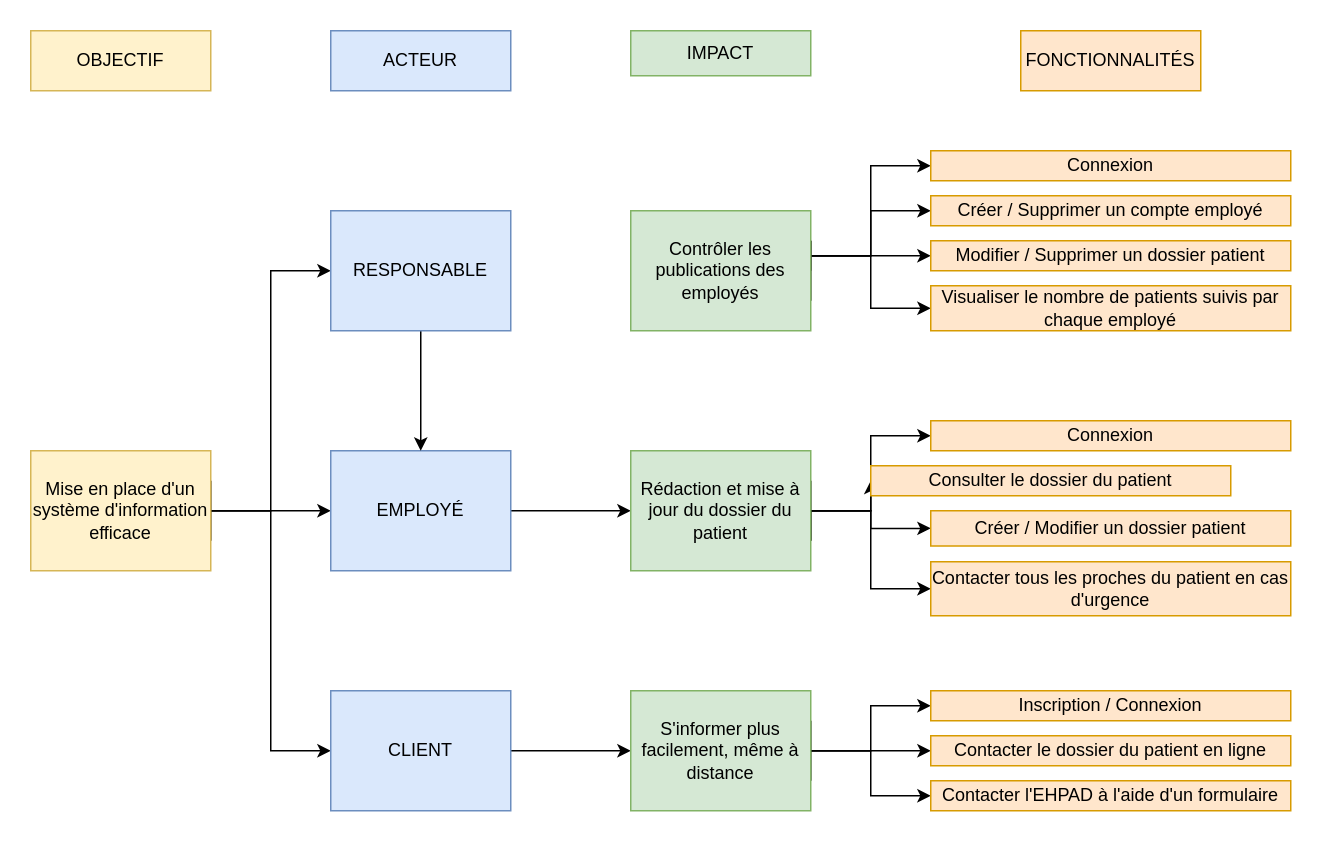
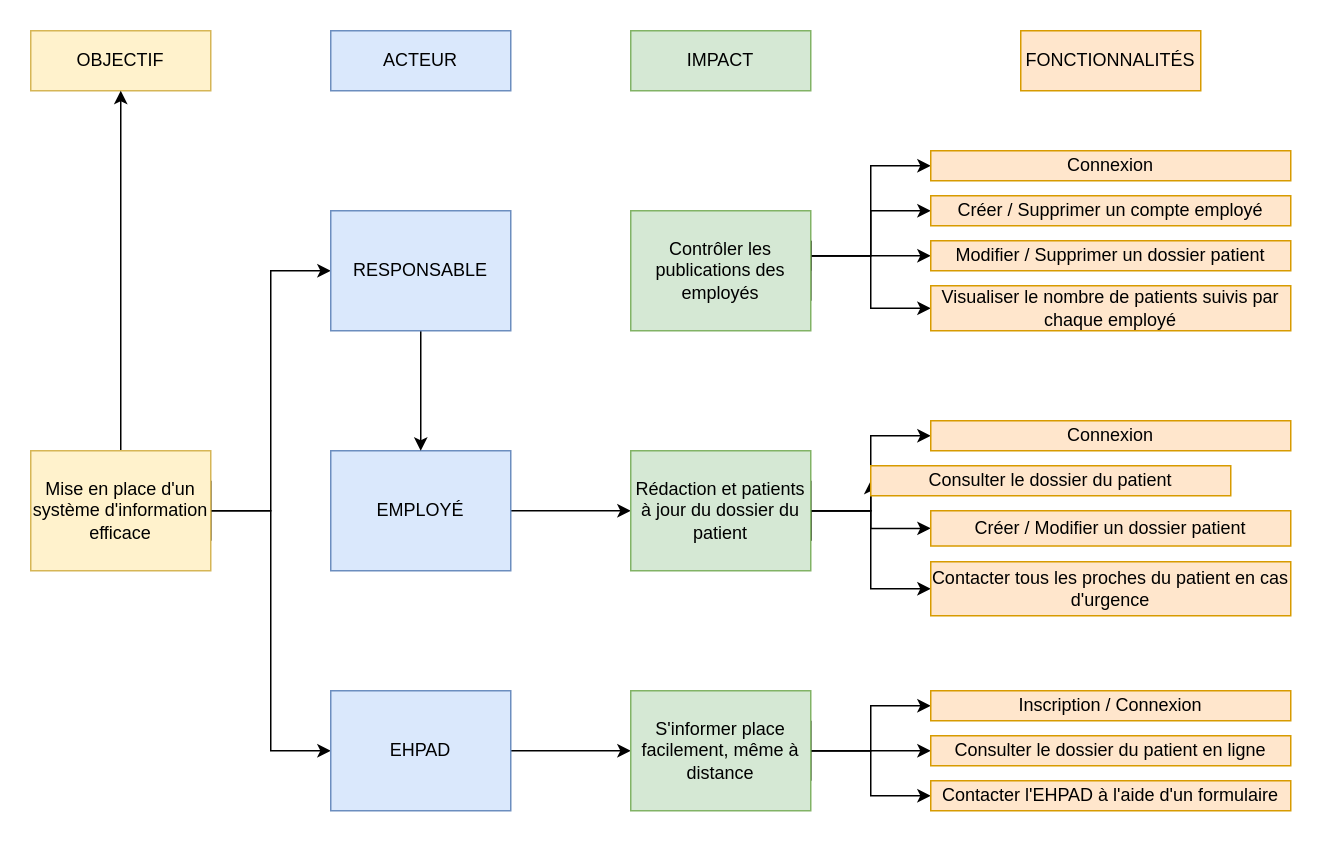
node "IMPACT": size 180x45 -> 180x60
edge "Mise en place d'un système d'information efficace" -> "EMPLOYÉ": now "Mise en place d'un système d'information efficace" -> "OBJECTIF"
node "Rédaction et mise à jour du dossier du patient": label "Rédaction et mise à jour du dossier du patient" -> "Rédaction et patients à jour du dossier du patient"
node "CLIENT": label "CLIENT" -> "EHPAD"
node "S'informer plus facilement, même à distance": label "S'informer plus facilement, même à distance" -> "S'informer place facilement, même à distance"
node "Contacter le dossier du patient en ligne": label "Contacter le dossier du patient en ligne" -> "Consulter le dossier du patient en ligne"
